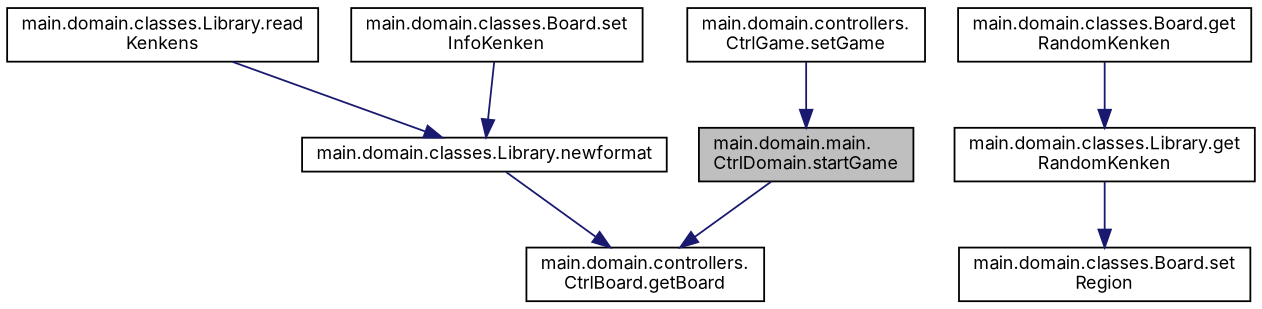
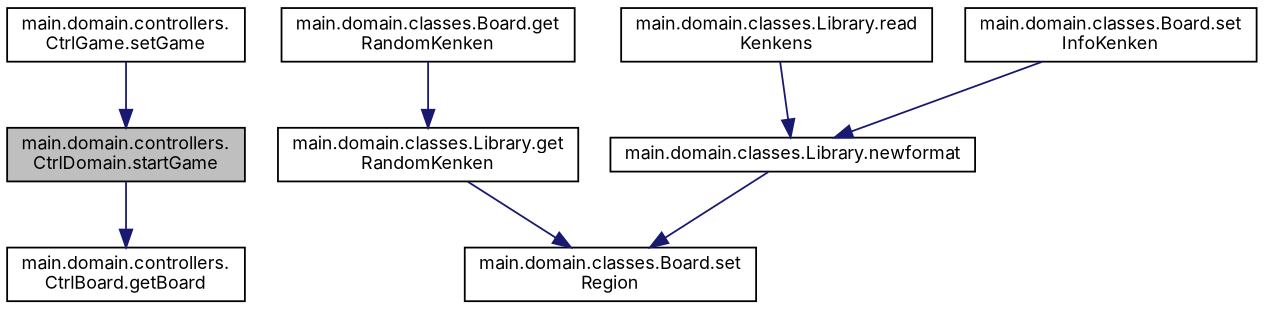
node "main.domain.main. CtrlDomain.startGame": label "main.domain.main. CtrlDomain.startGame" -> "main.domain.controllers. CtrlDomain.startGame"
edge "main.domain.classes.Library.newformat" -> "main.domain.controllers. CtrlBoard.getBoard": now "main.domain.classes.Library.newformat" -> "main.domain.classes.Board.set Region"
